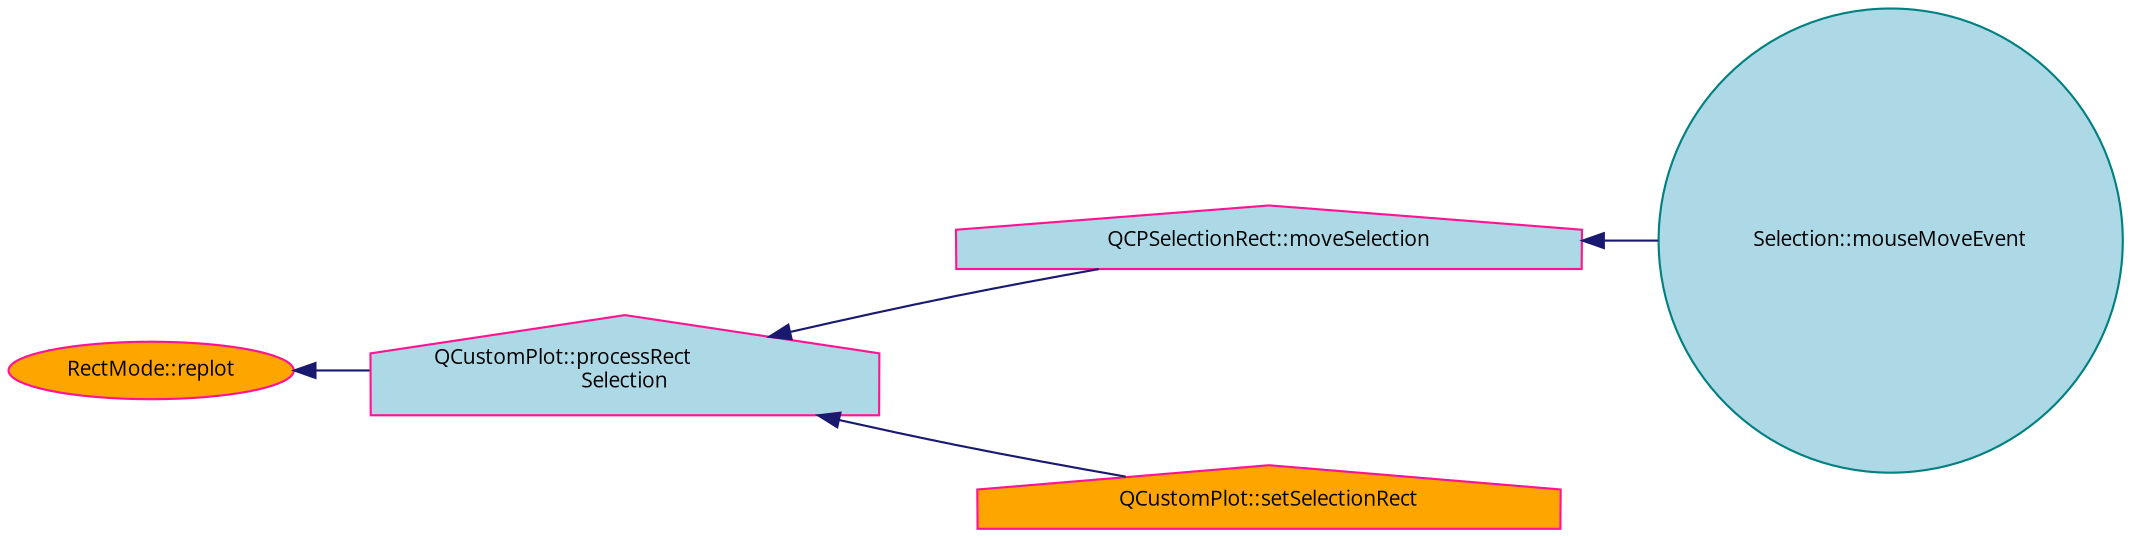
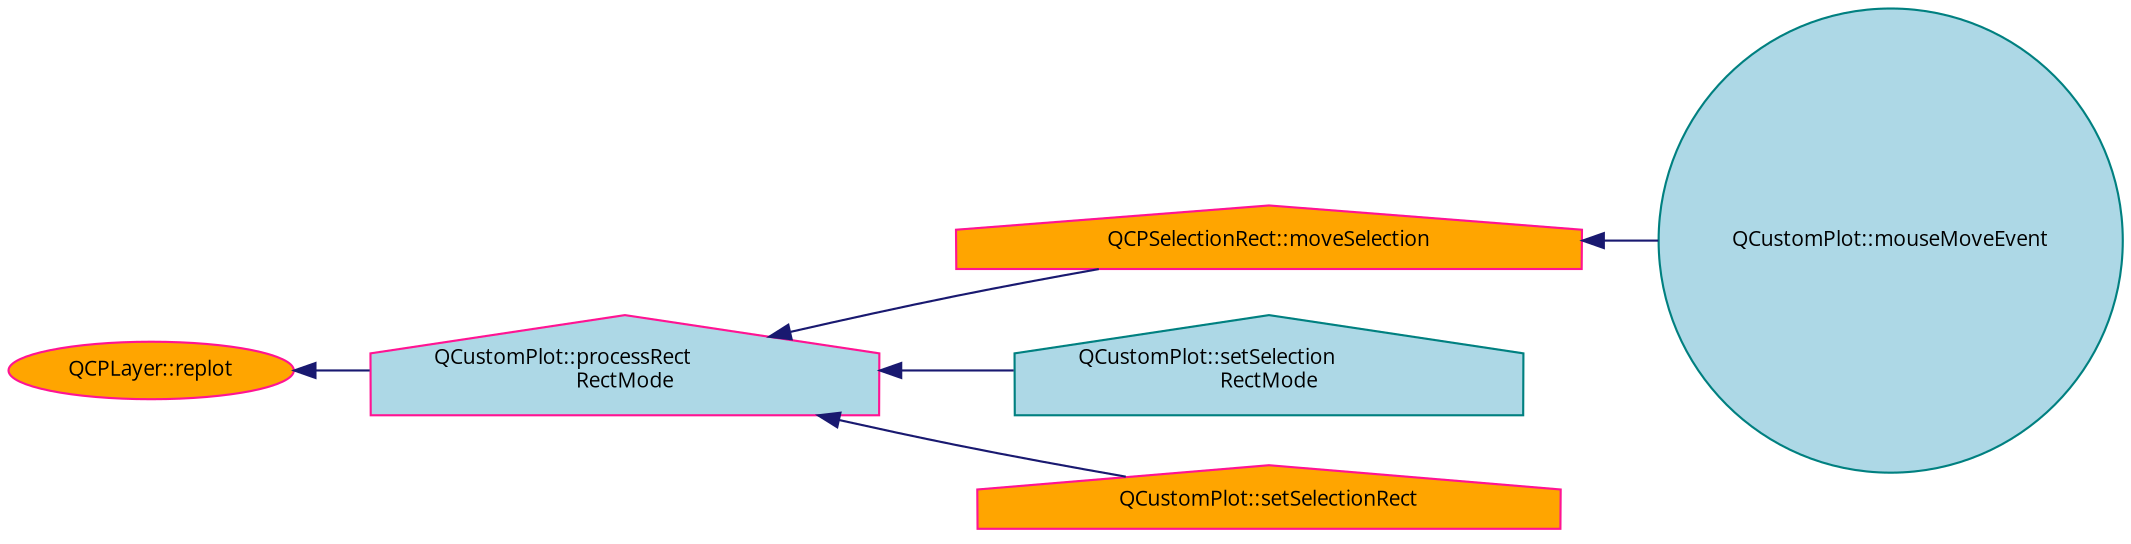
node "QCPSelectionRect::moveSelection": fillcolor lightblue -> orange
node "Selection::mouseMoveEvent": label "Selection::mouseMoveEvent" -> "QCustomPlot::mouseMoveEvent"
node "RectMode::replot": label "RectMode::replot" -> "QCPLayer::replot"
node "QCustomPlot::processRect Selection": label "QCustomPlot::processRect Selection" -> "QCustomPlot::processRect RectMode"
node "QCustomPlot::setSelection RectMode": added
